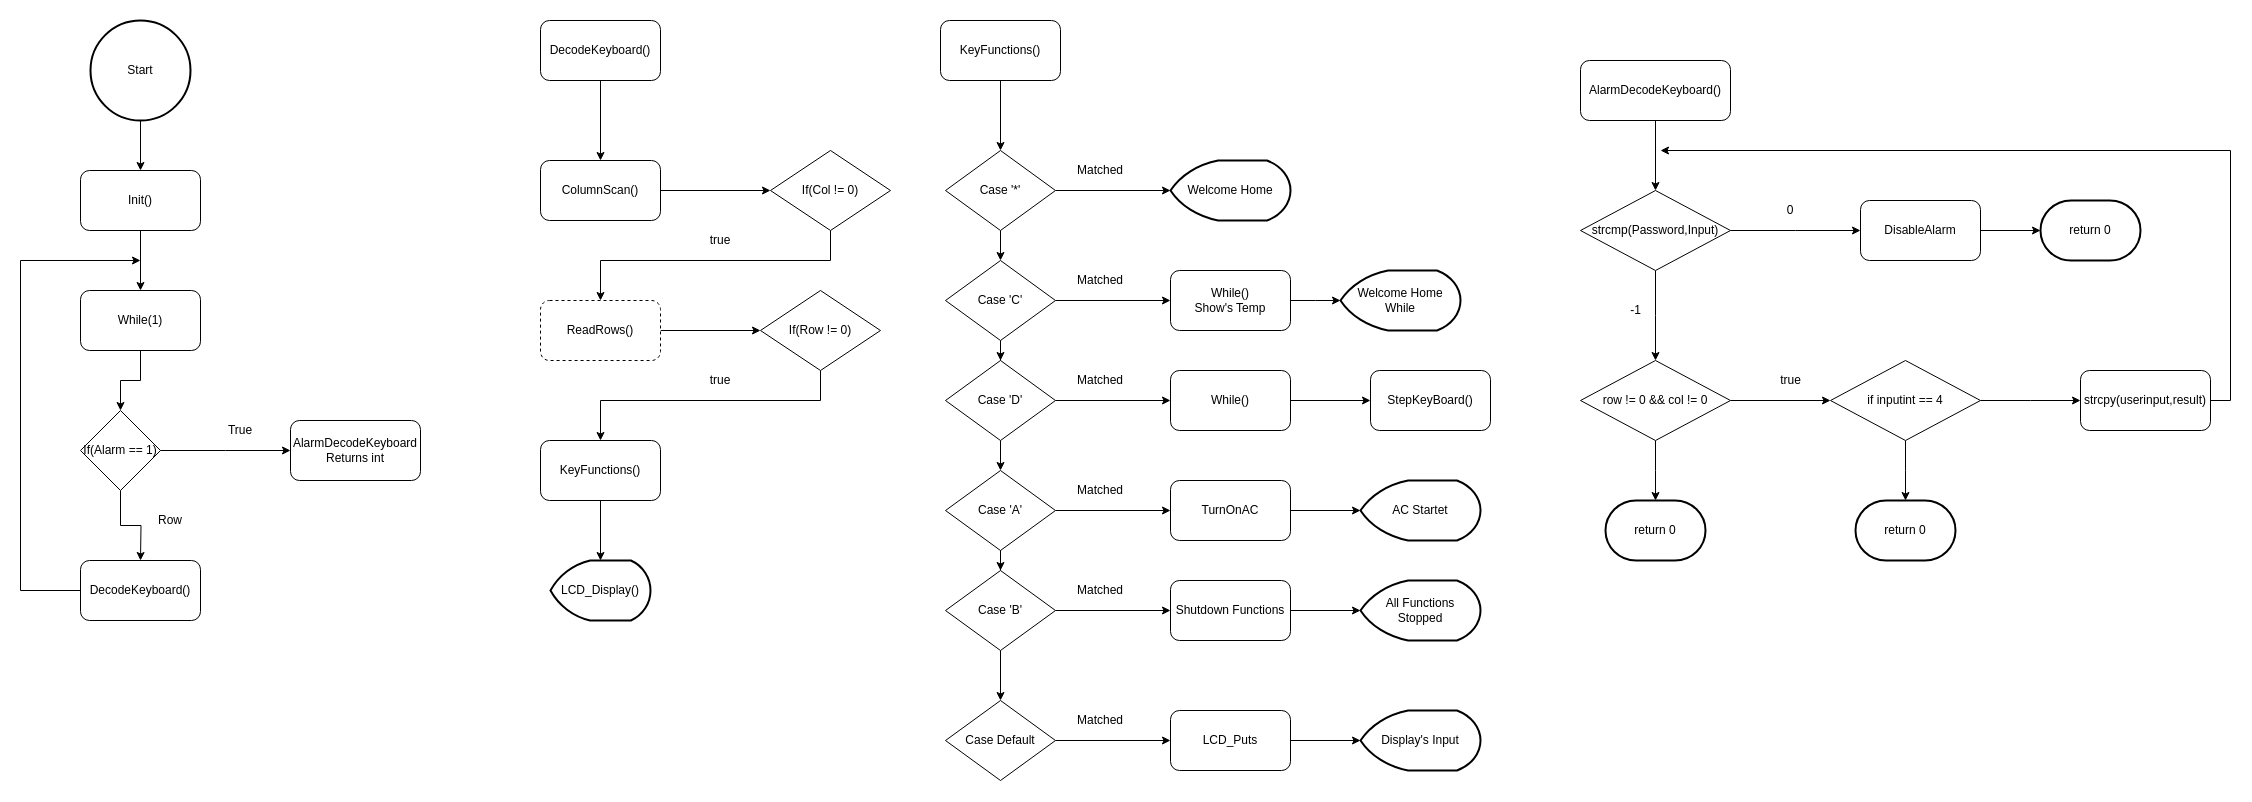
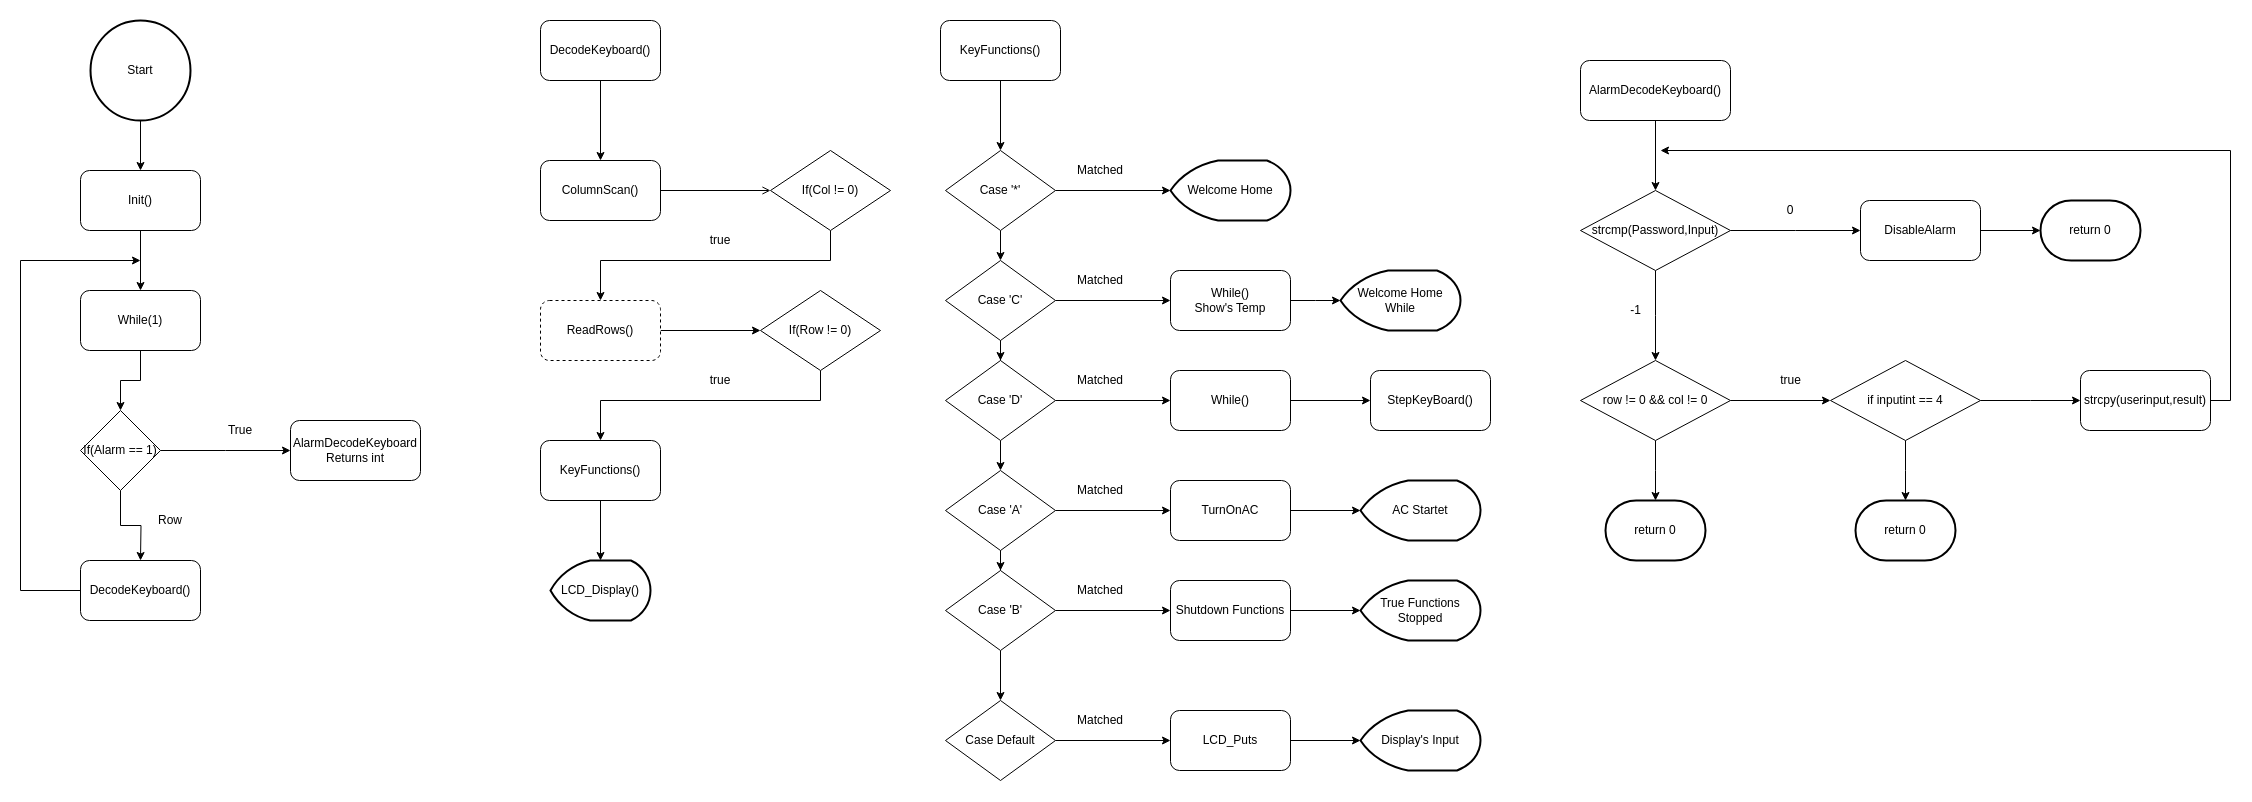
edge "ColumnScan()" -> "If(Col != 0)": arrowhead classic -> open
node "All Functions Stopped": label "All Functions Stopped" -> "True Functions Stopped"
